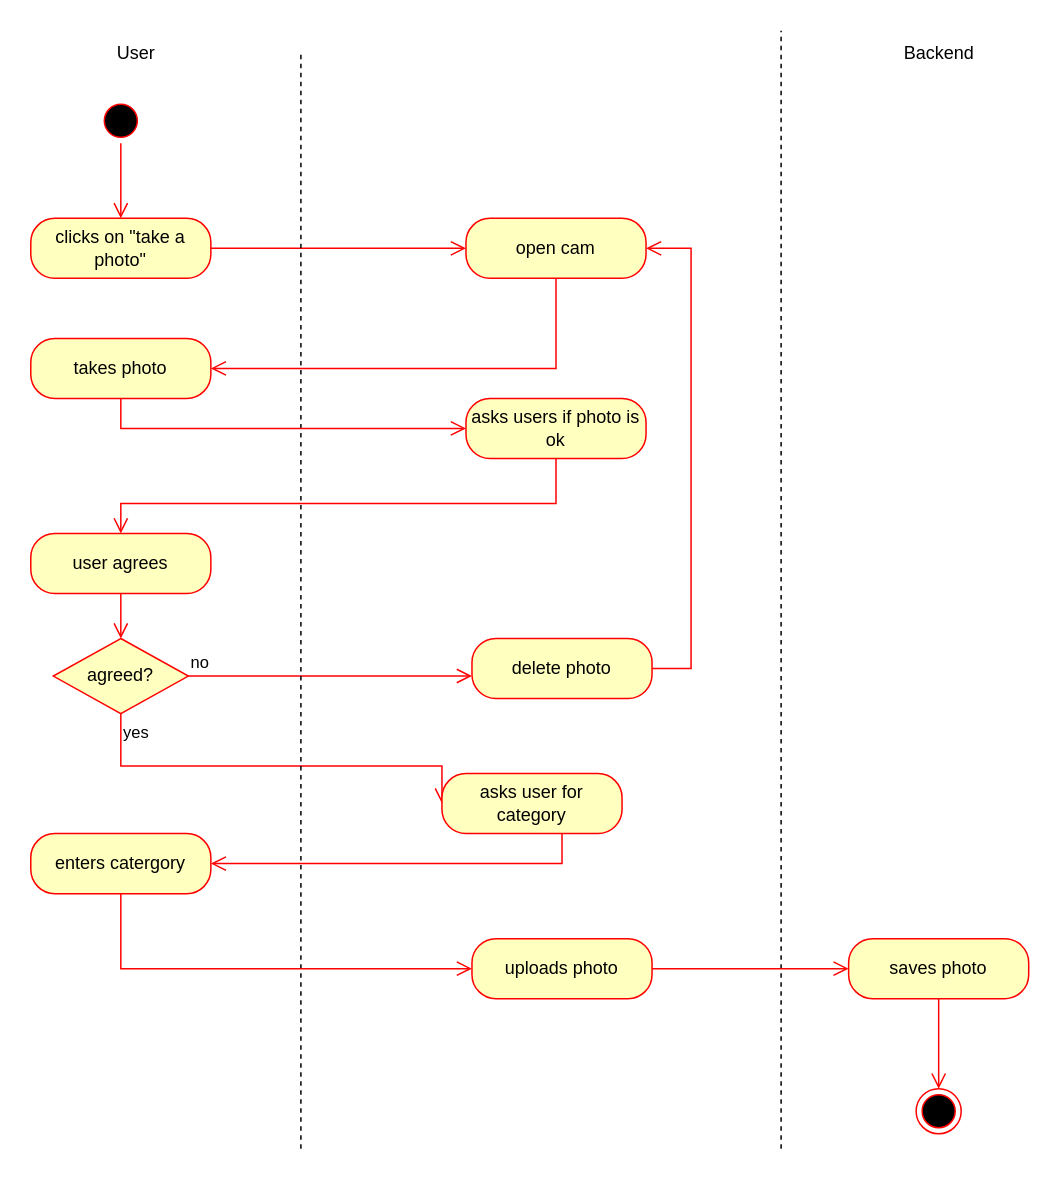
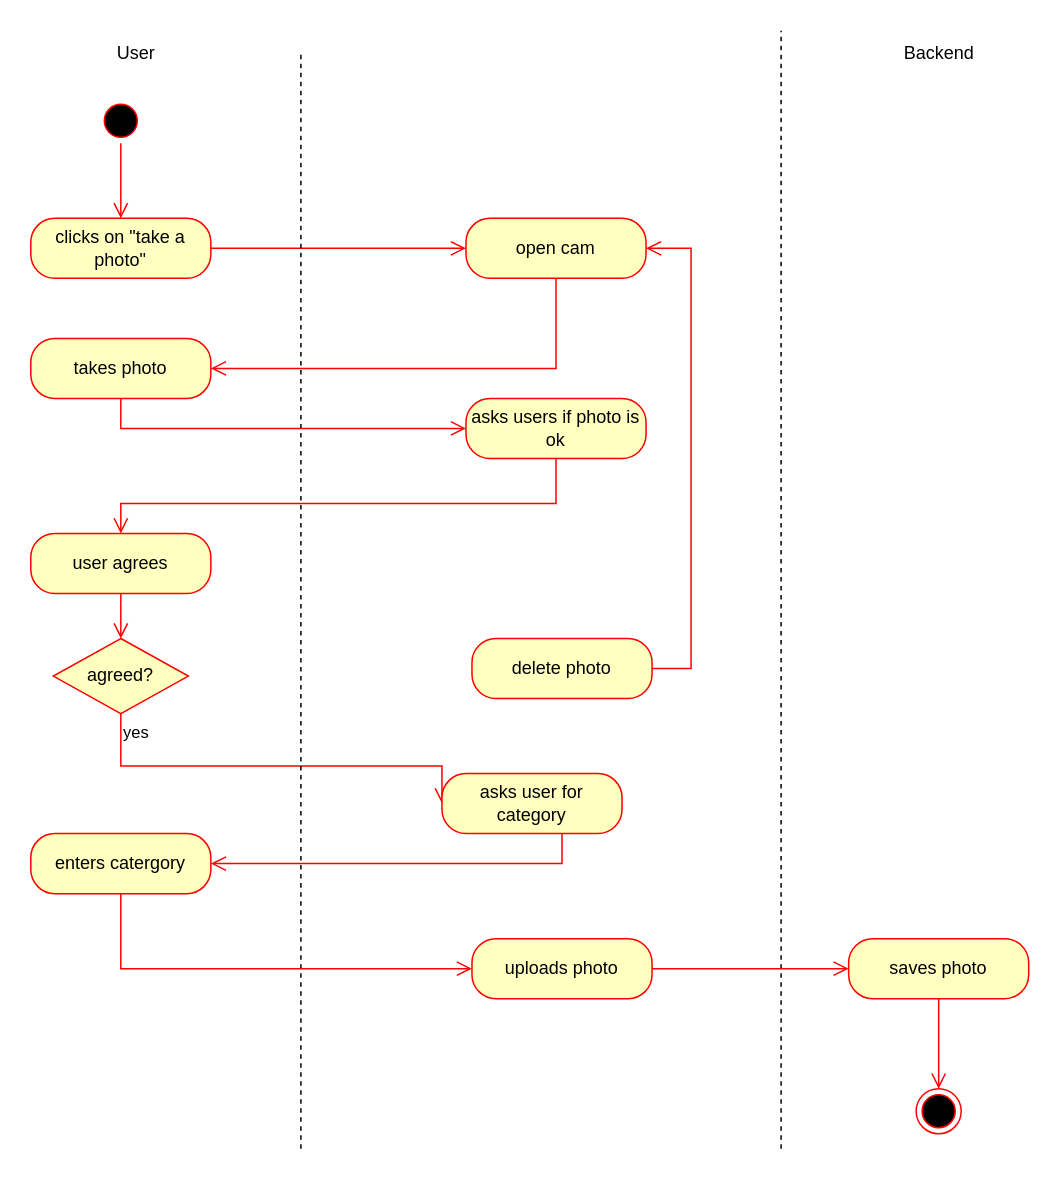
edge "agreed?" -> "delete photo": removed, label "no"
